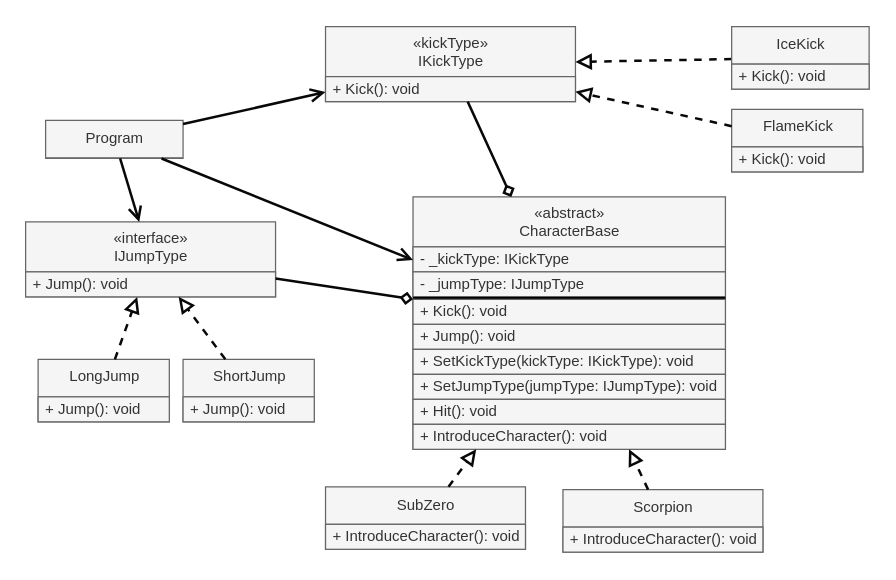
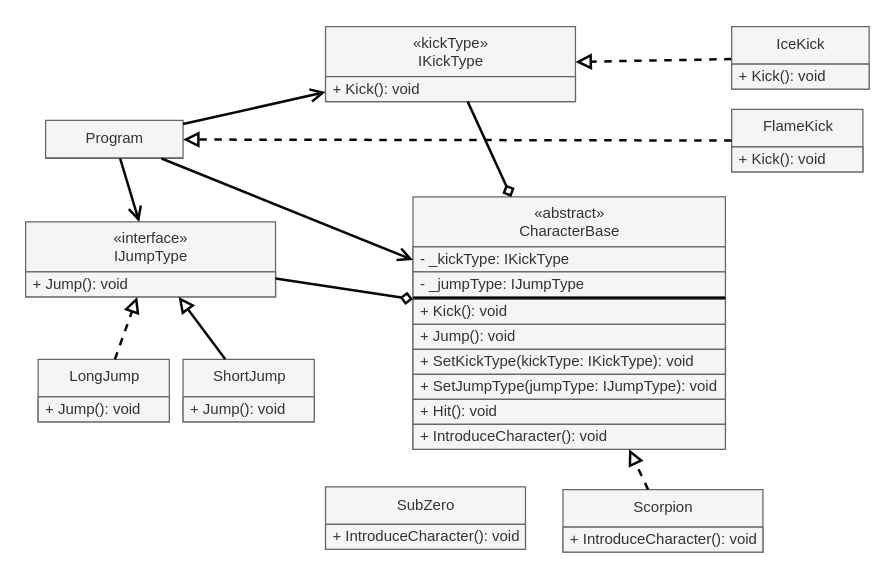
edge "FlameKick" -> "«kickType»IKickType": now "FlameKick" -> "Program"
edge "ShortJump" -> "«interface»IJumpType": style dashed -> solid
edge "SubZero" -> "«abstract»CharacterBase": removed
